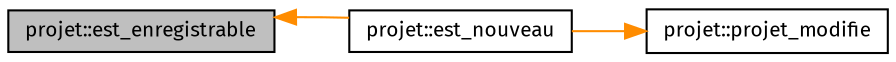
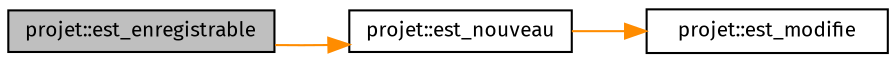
edge "projet::est_nouveau" -> "projet::est_enregistrable": reversed
node "projet::projet_modifie": label "projet::projet_modifie" -> "projet::est_modifie"
